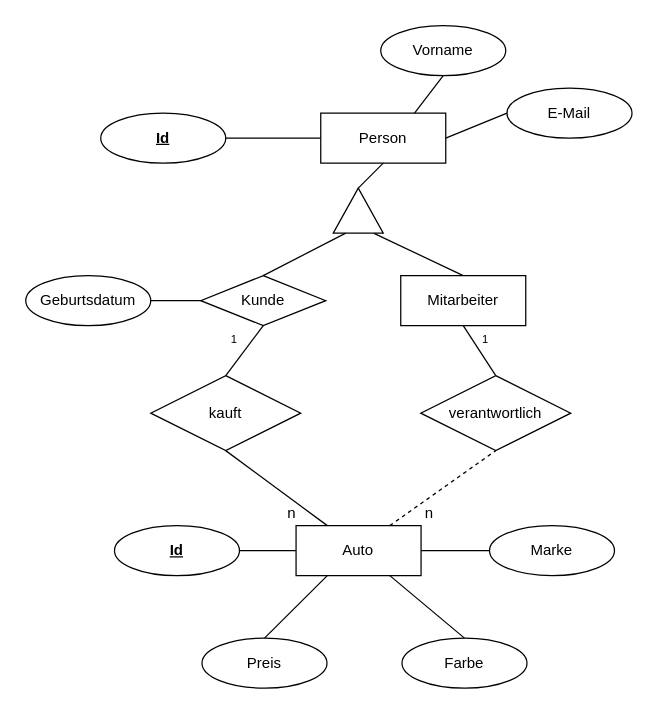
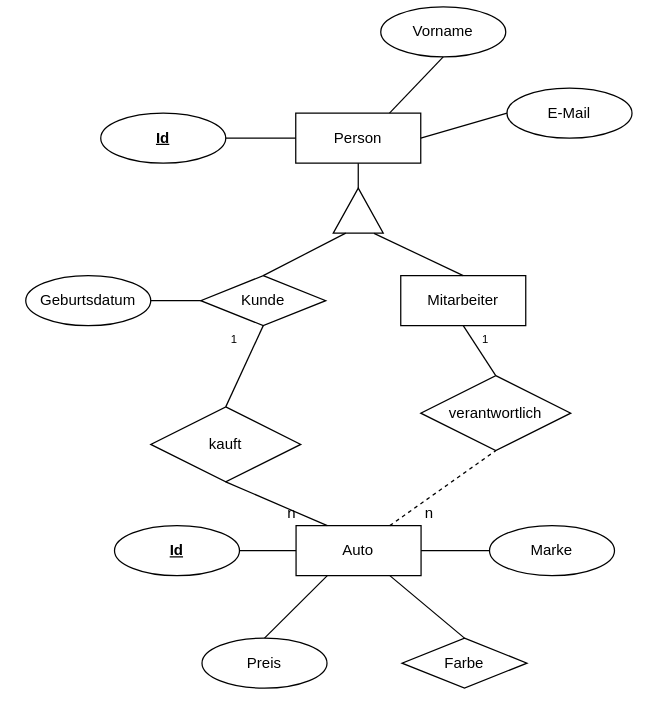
node "Vorname": moved (443, 51) -> (443, 32)
node "Person": moved (383, 138) -> (358, 138)
node "kauft": moved (226, 413) -> (226, 444)
node "Farbe": shape ellipse -> diamond
